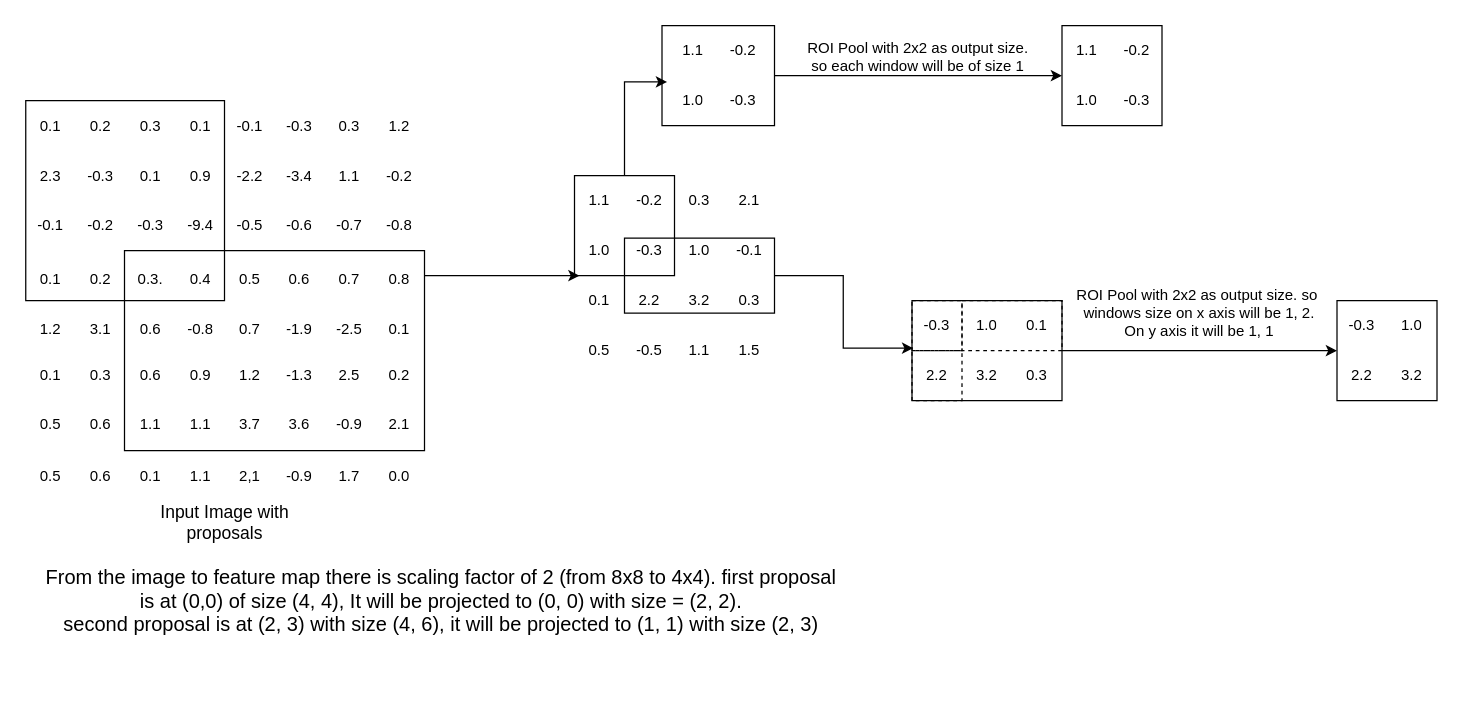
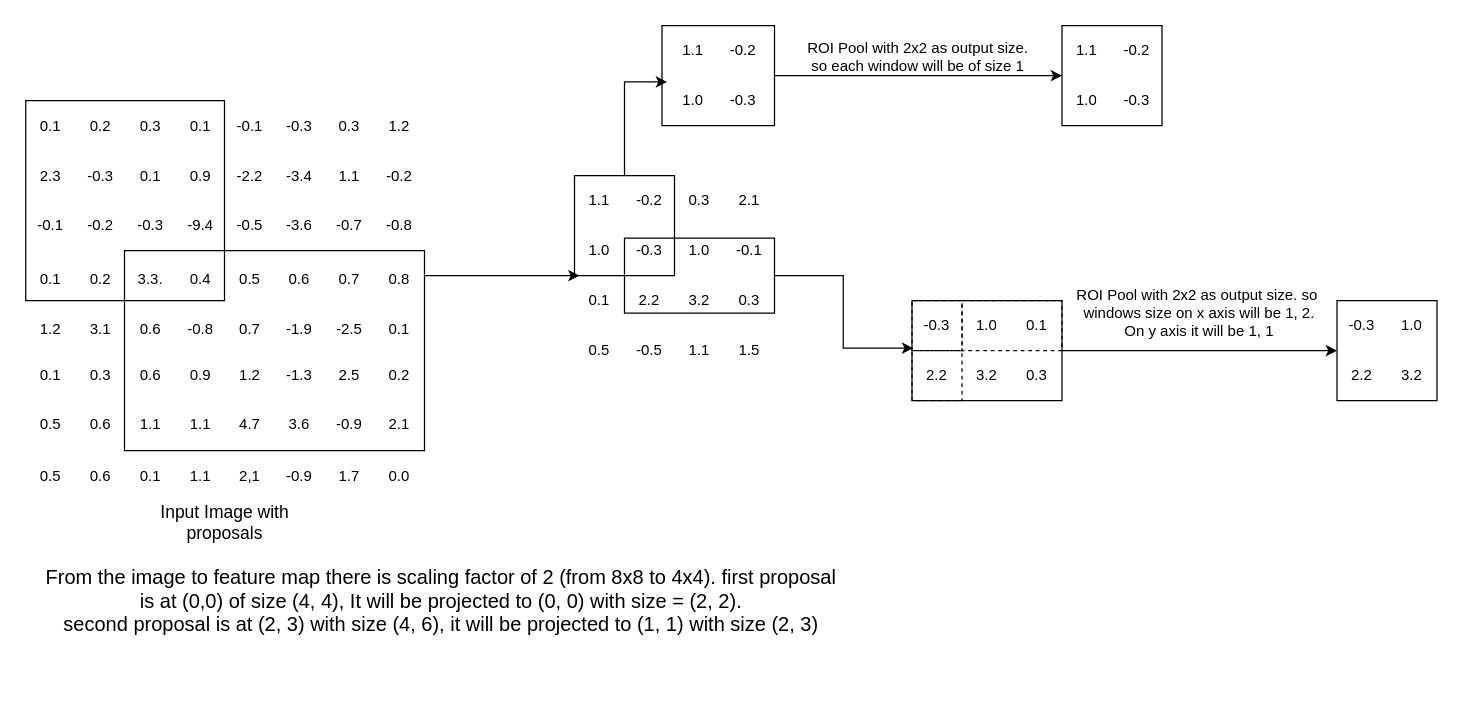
node "-0.6": label "-0.6" -> "-3.6"
node "0.3.": label "0.3." -> "3.3."
node "3.7": label "3.7" -> "4.7"
